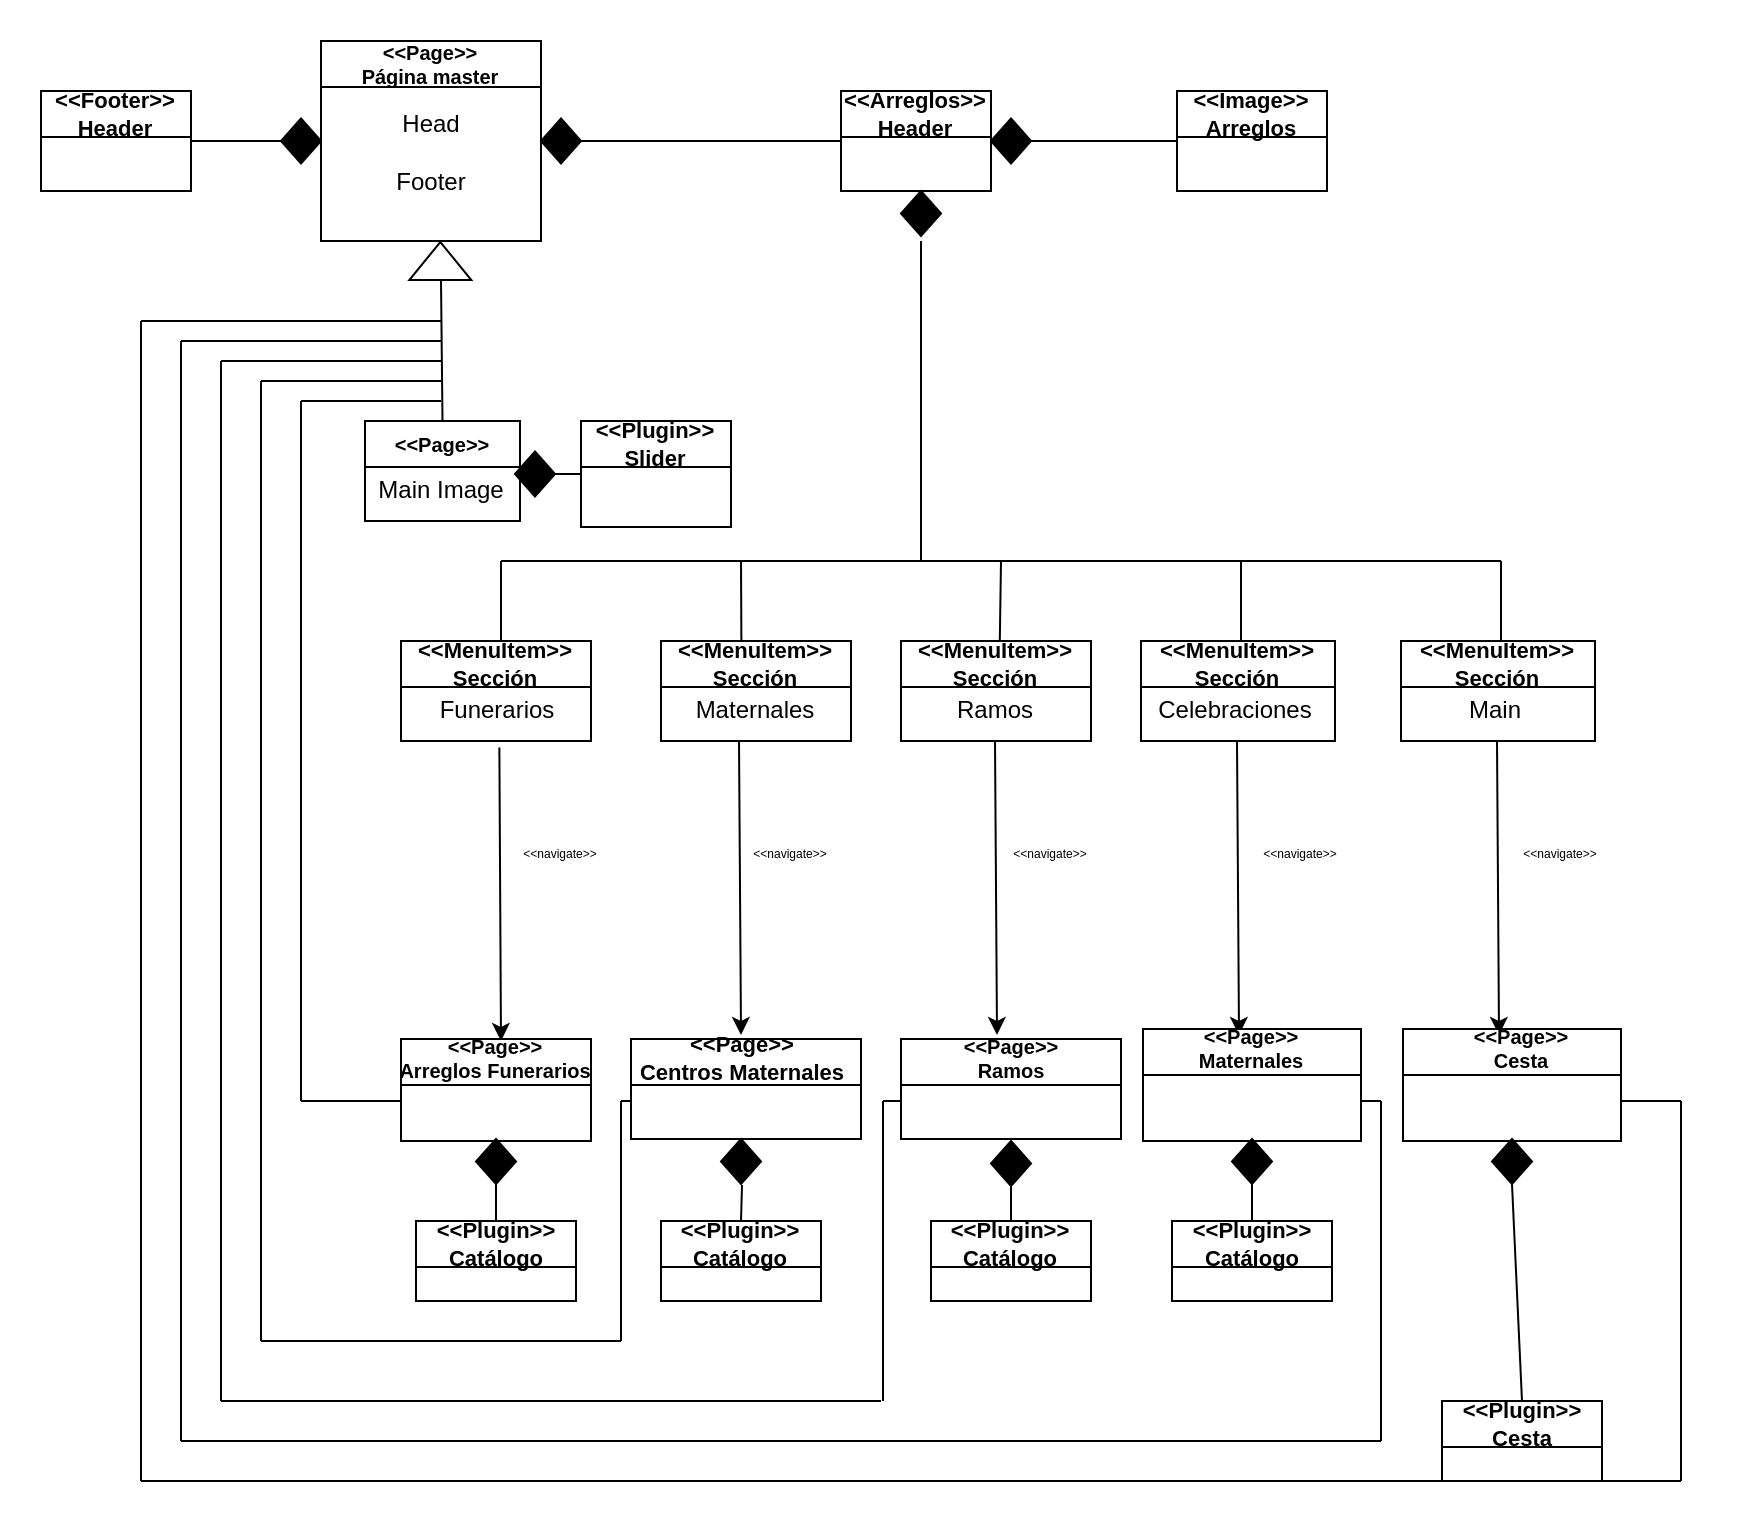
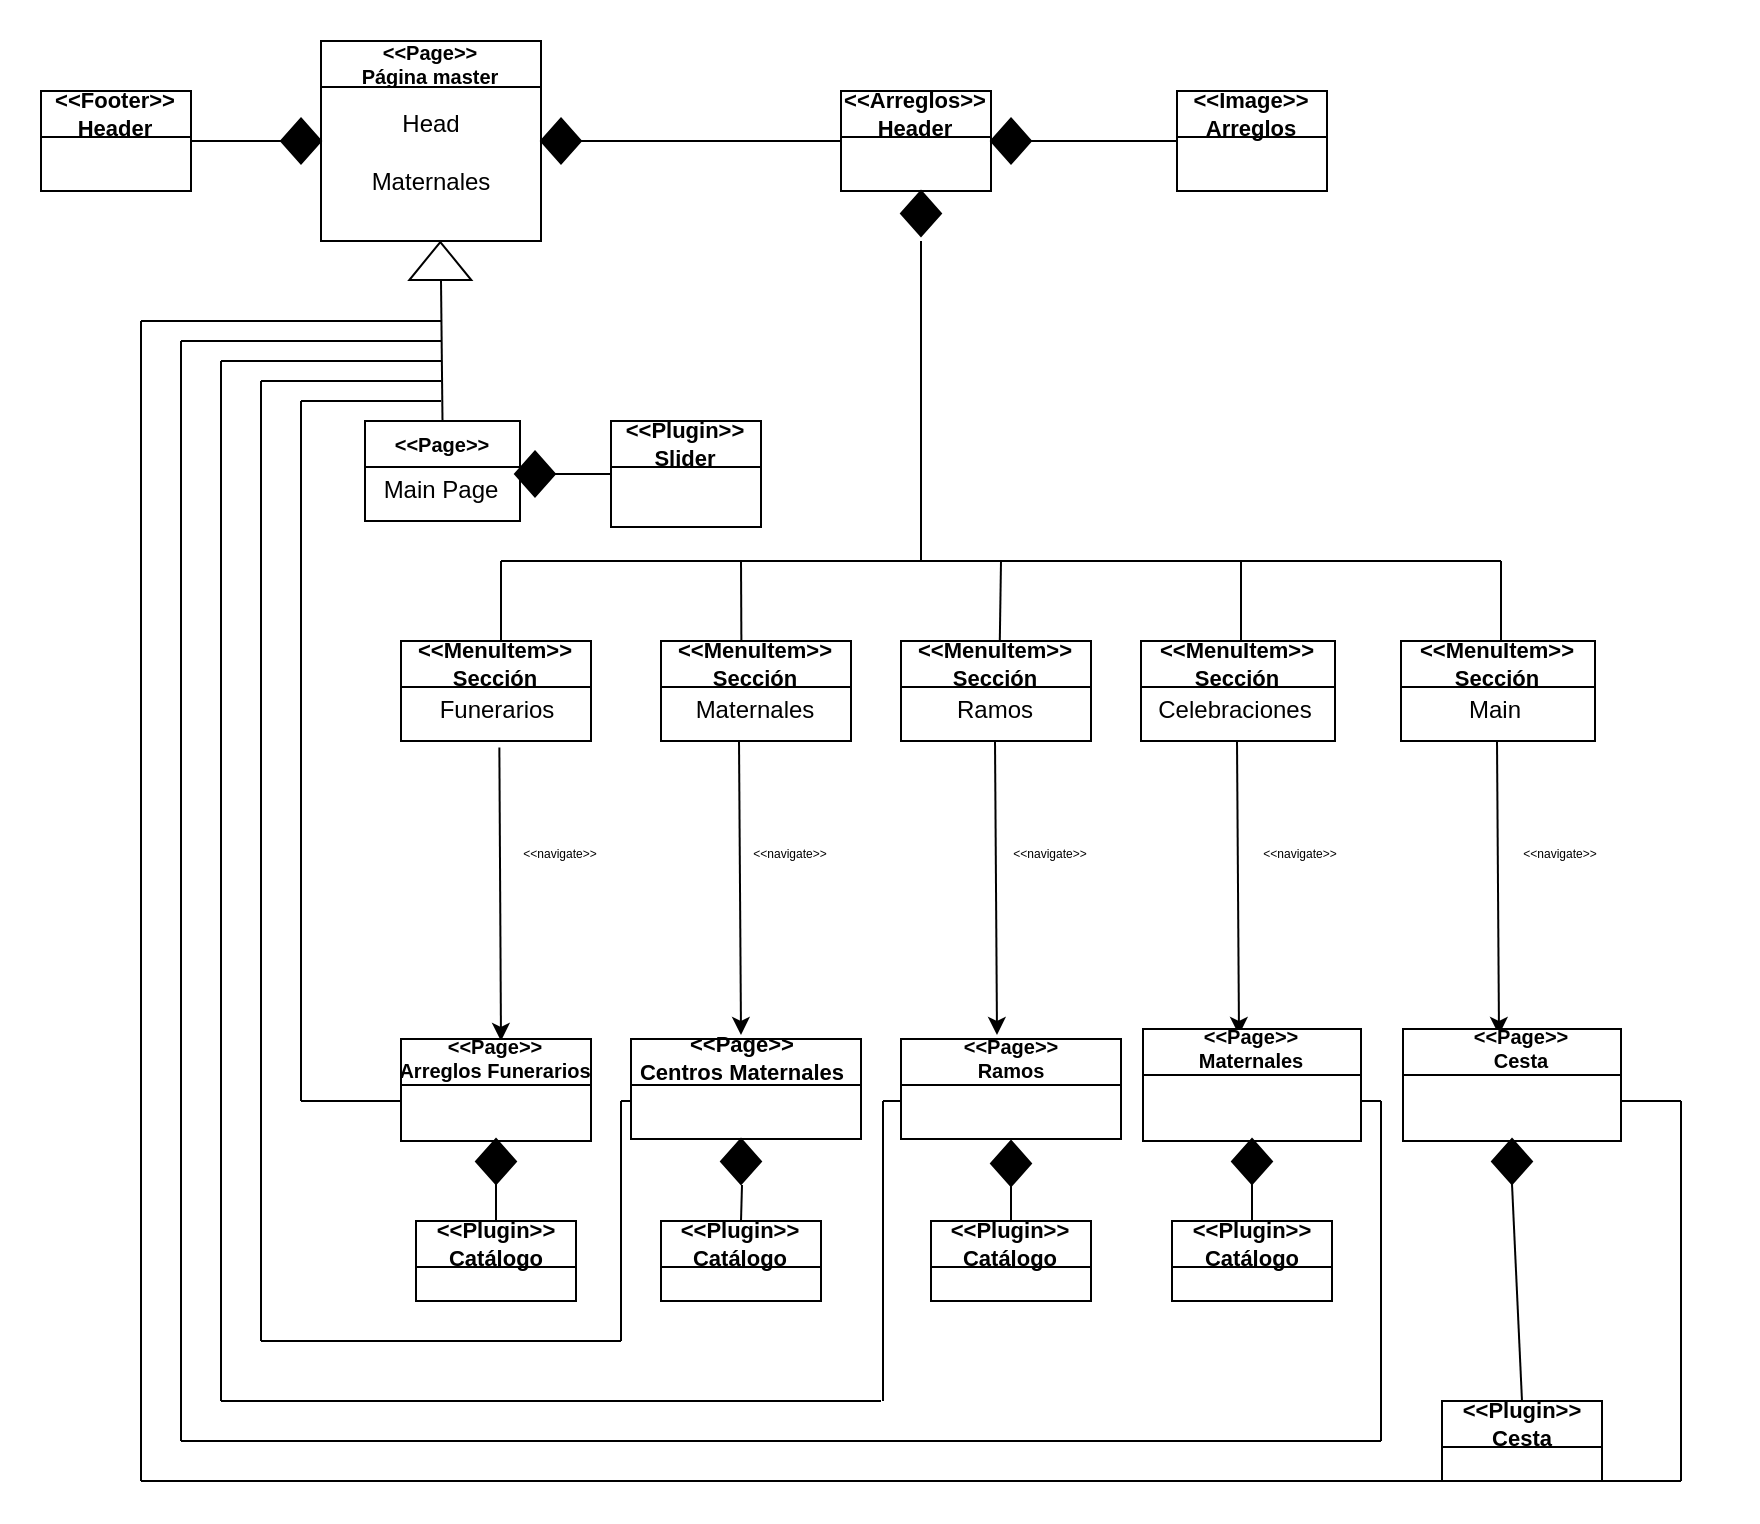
node "Head Footer": label "Head Footer" -> "Head Maternales"
node "<<Plugin>> Slider": moved (656, 474) -> (686, 474)
node "Main Image": label "Main Image" -> "Main Page"
